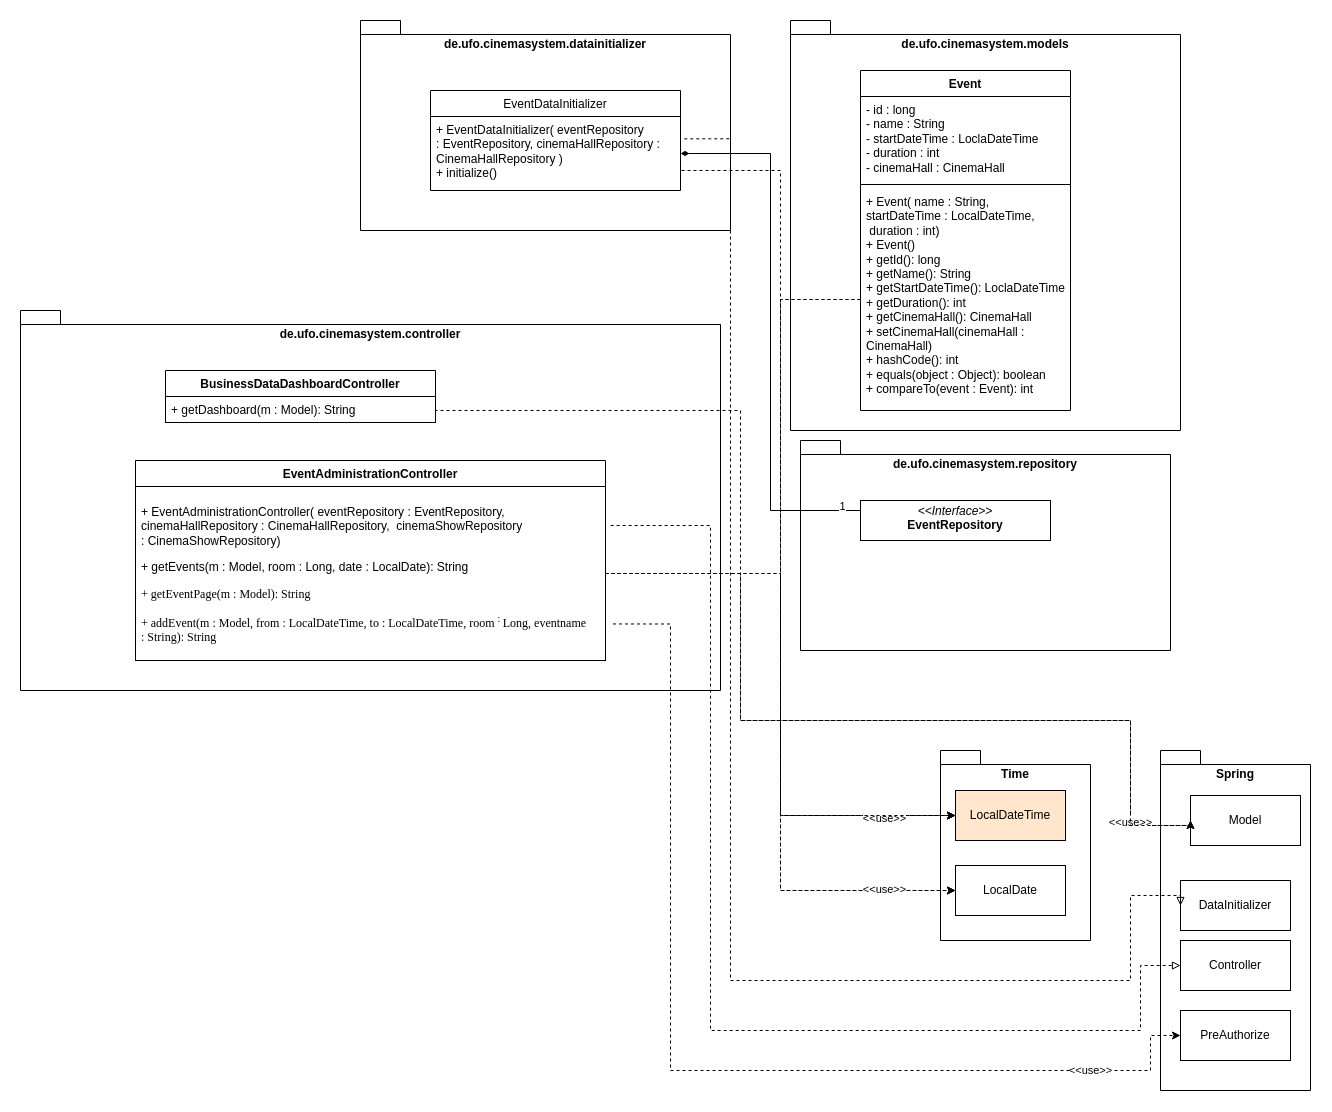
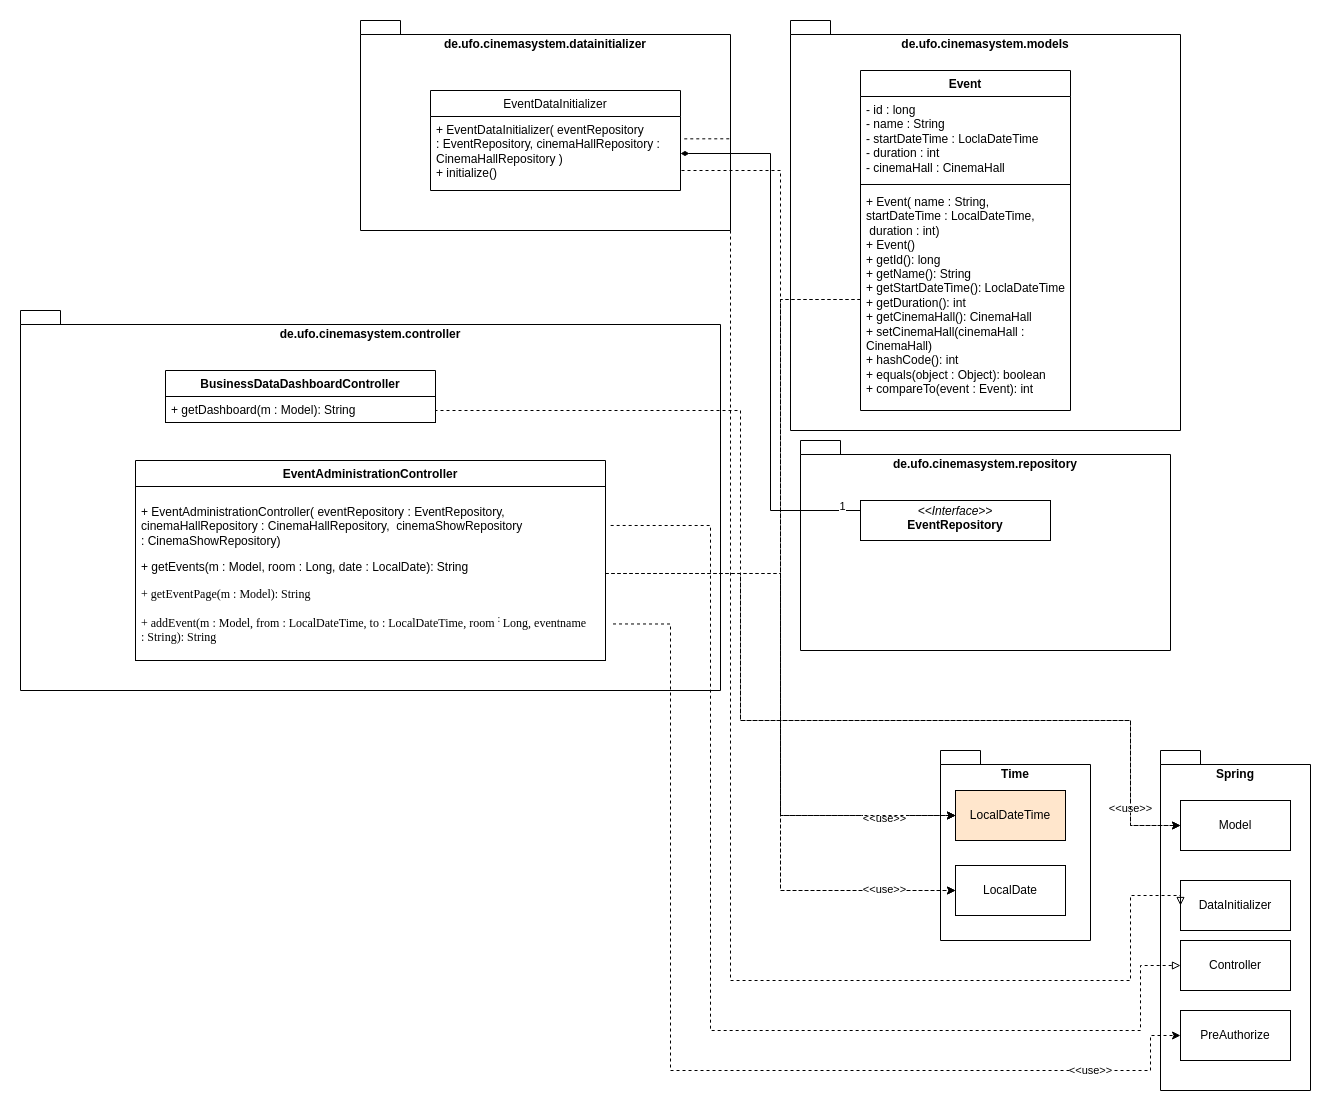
node "Model": moved (1246, 821) -> (1236, 826)
